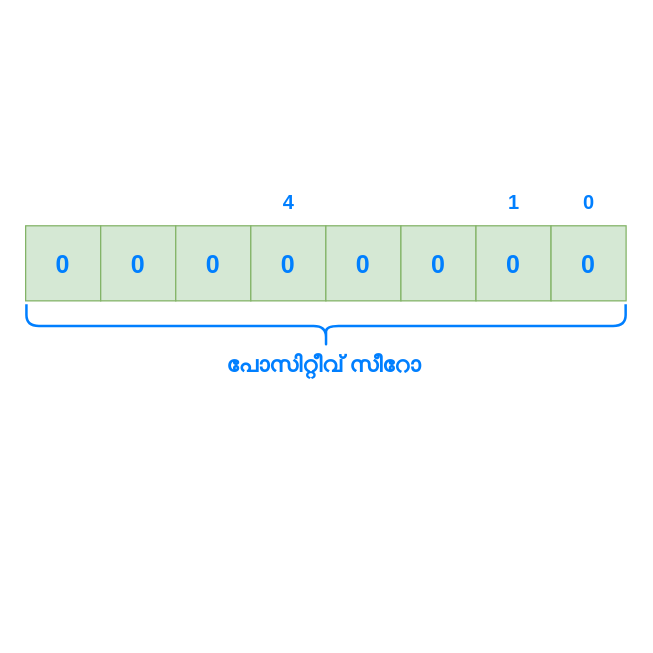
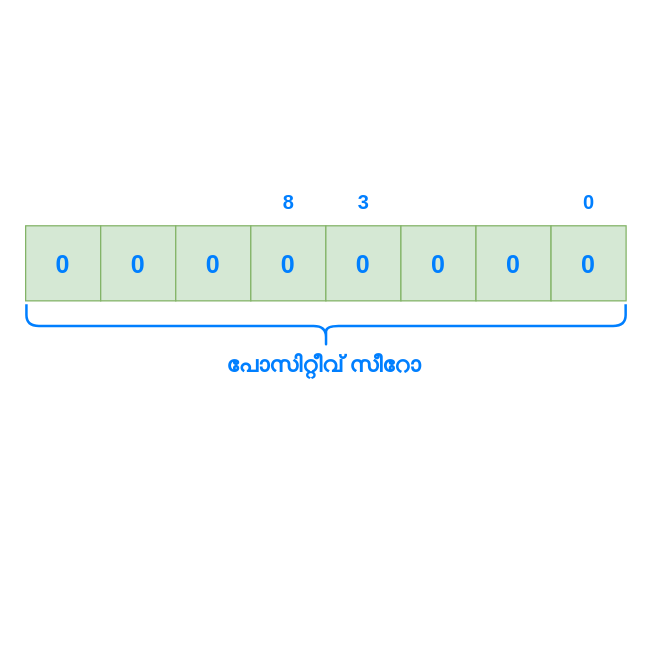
node "4": label "4" -> "8"
node "3": added
node "1": removed
